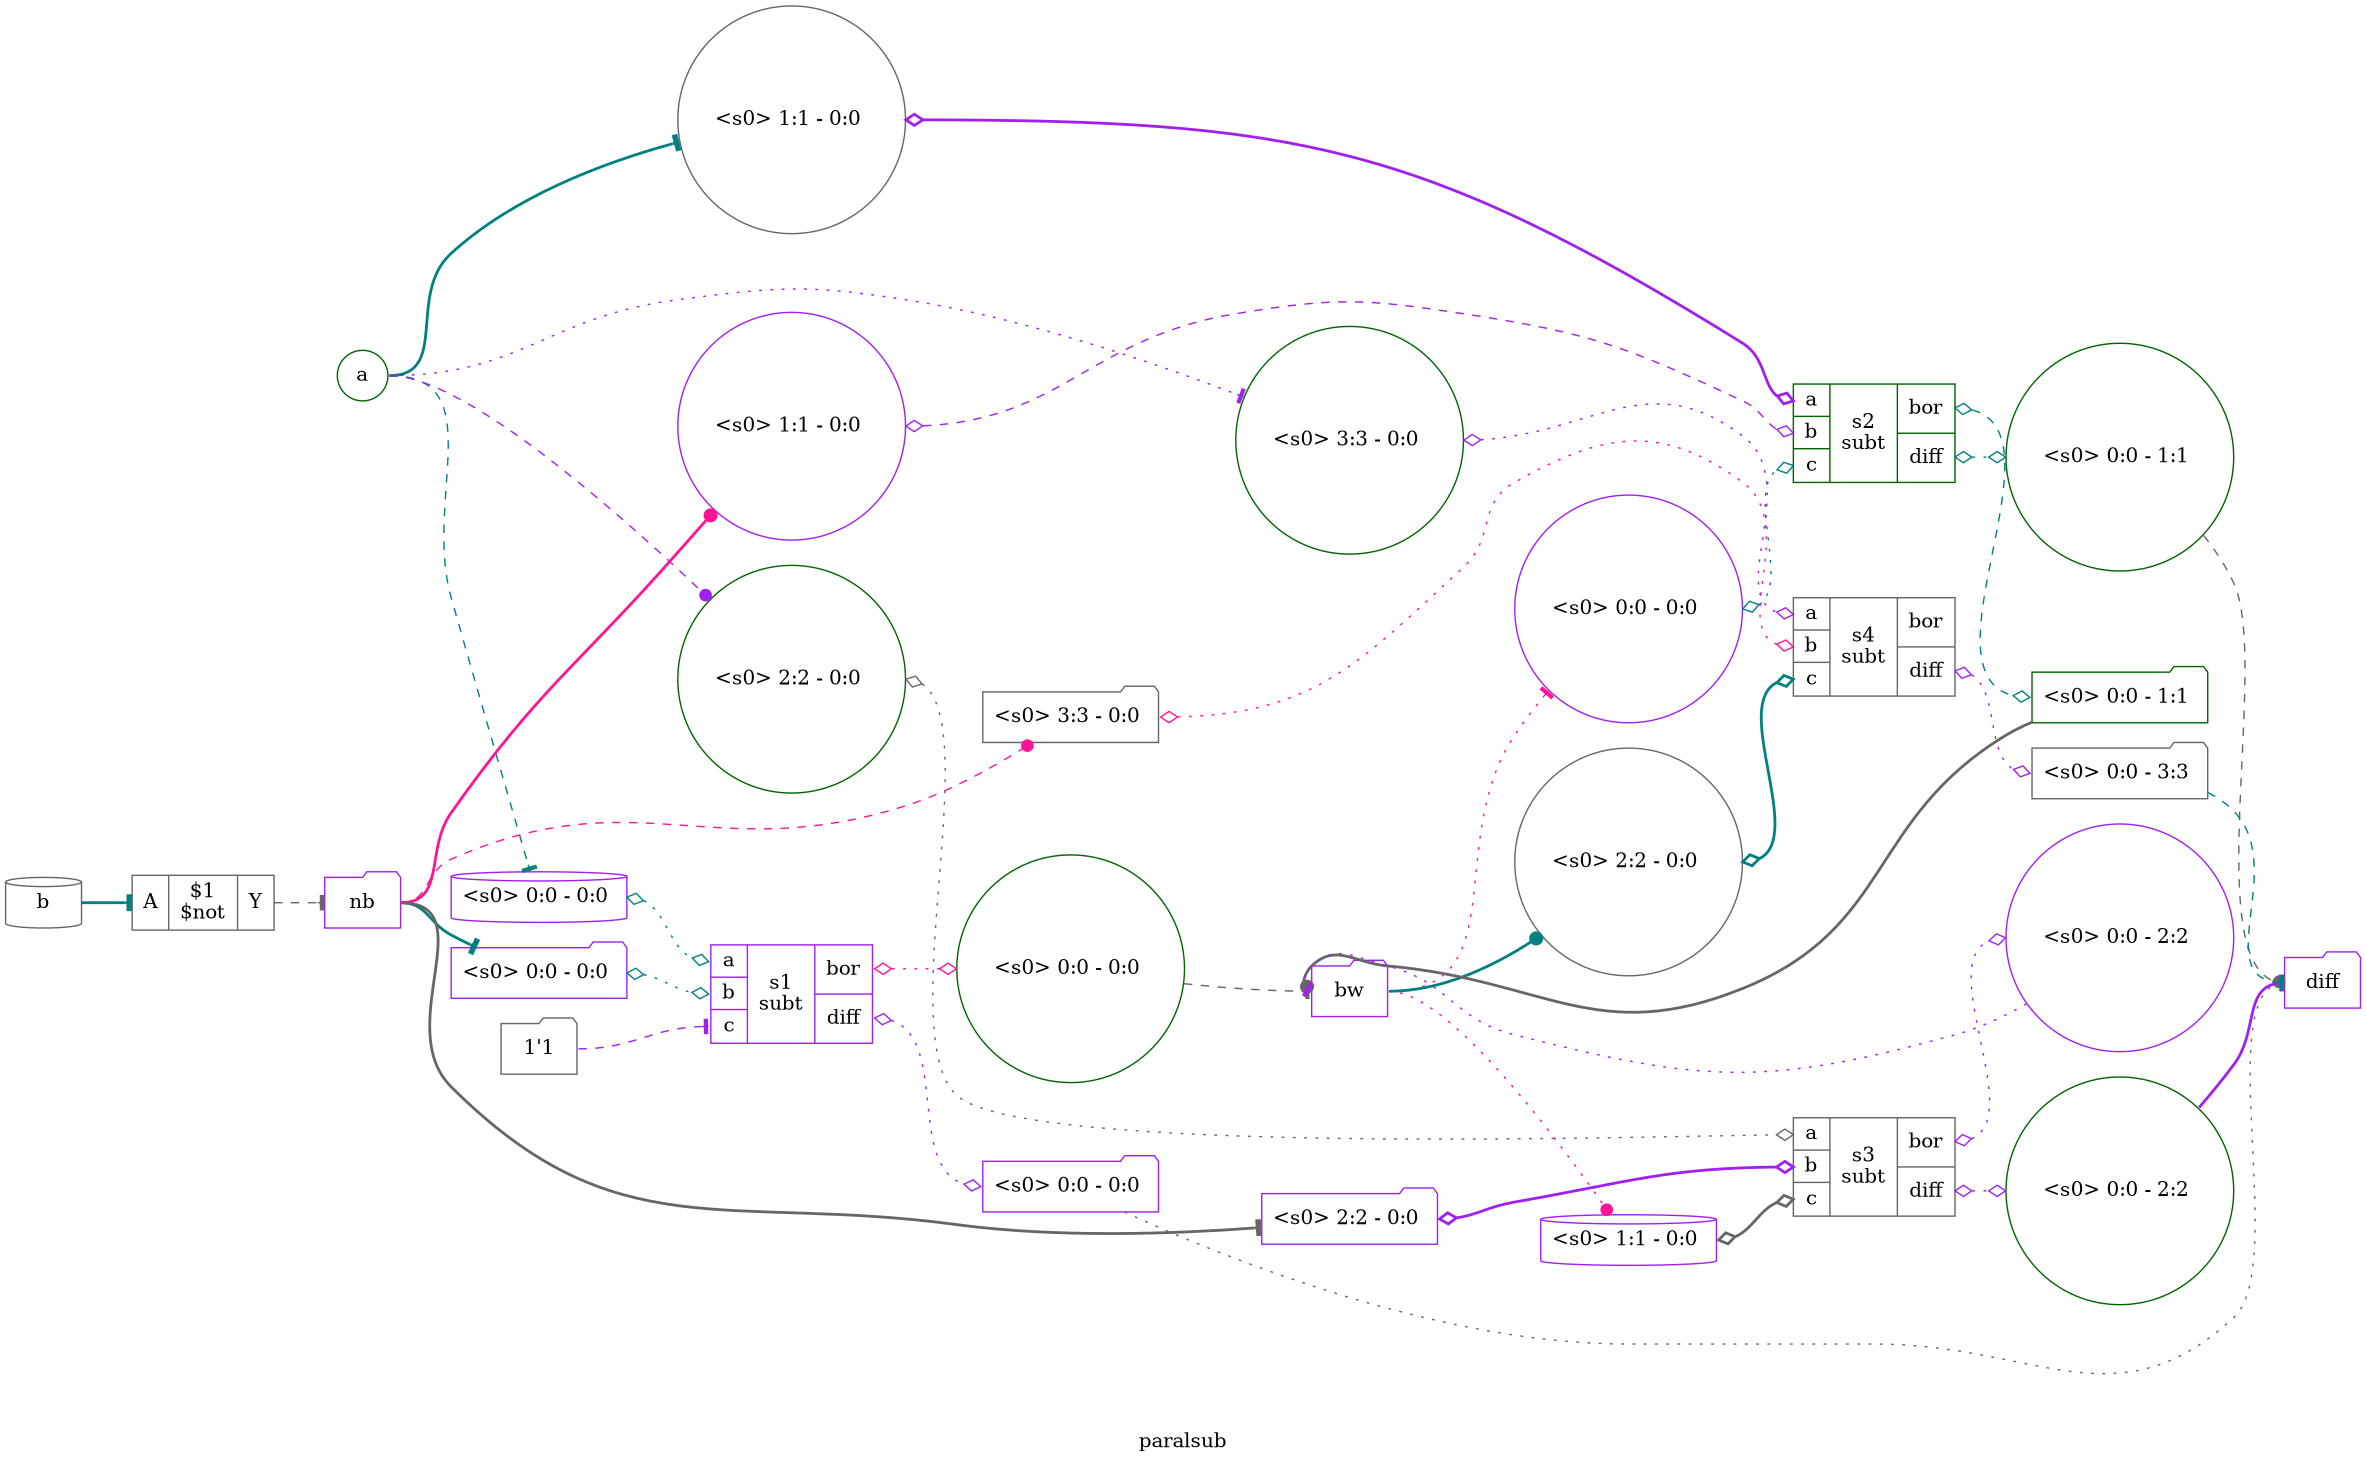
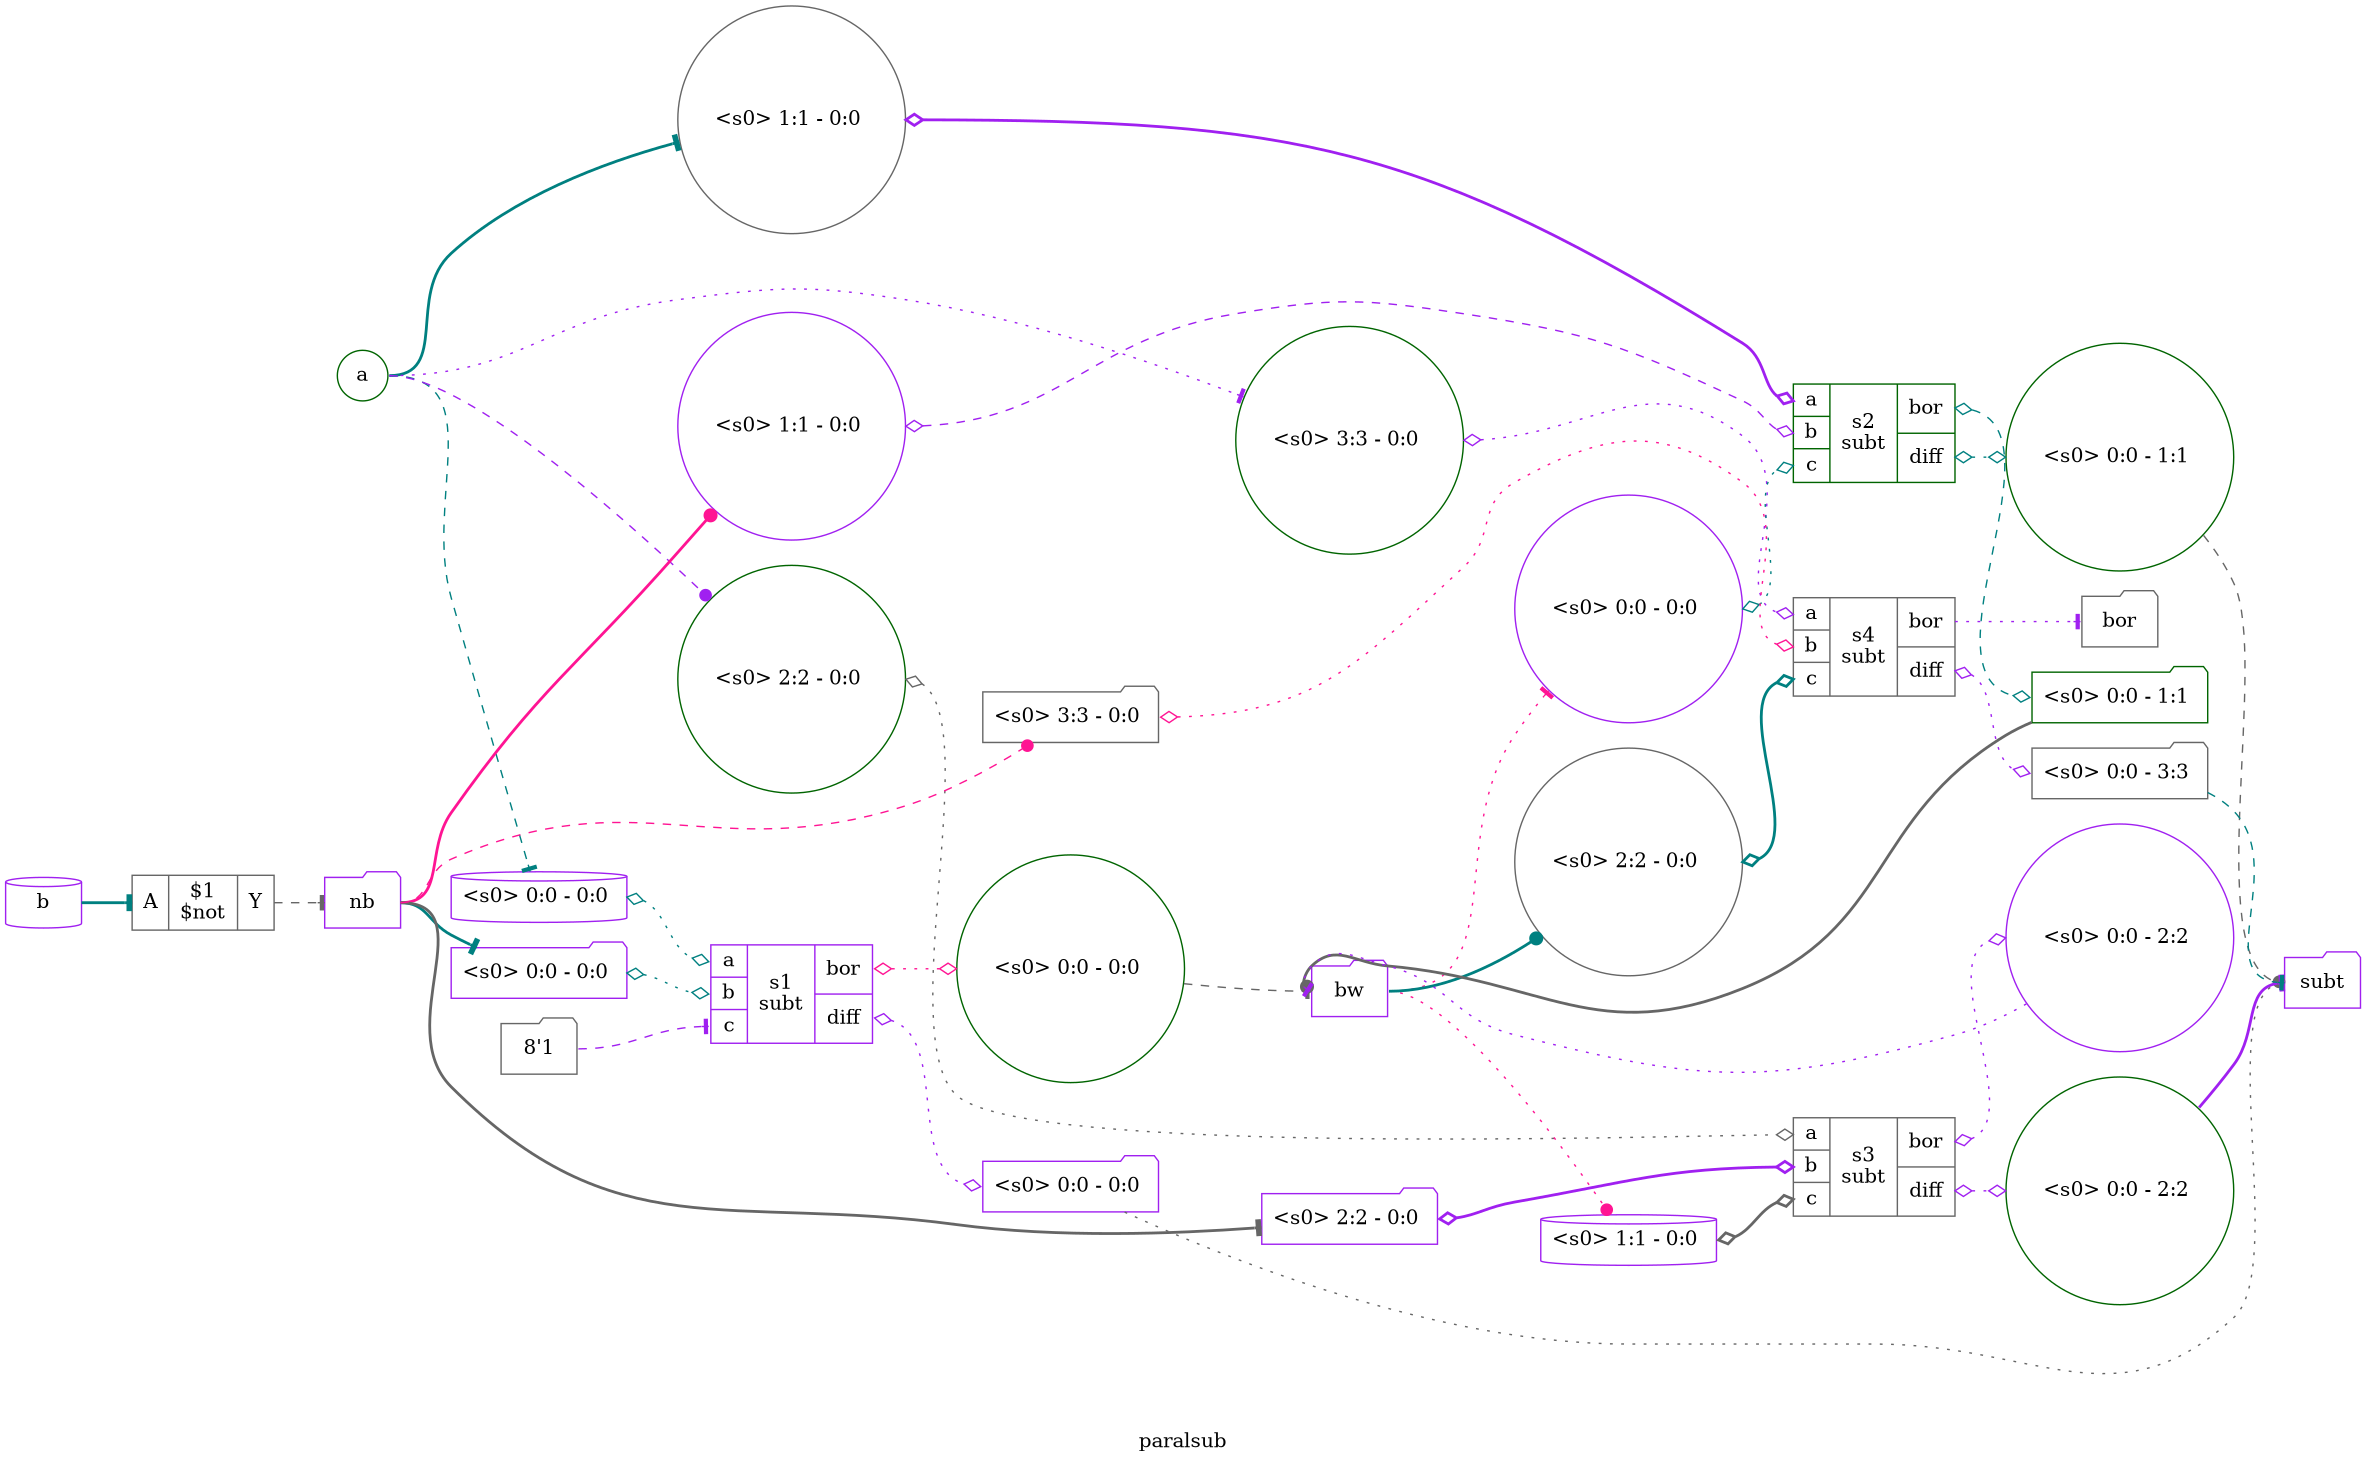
node "bor": added
node "b": color gray40 -> purple
node "diff": label "diff" -> "subt"
node "1'1": label "1'1" -> "8'1"
